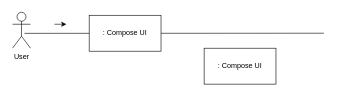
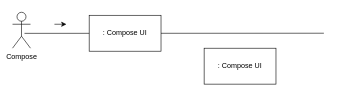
node "User": label "User" -> "Compose"
